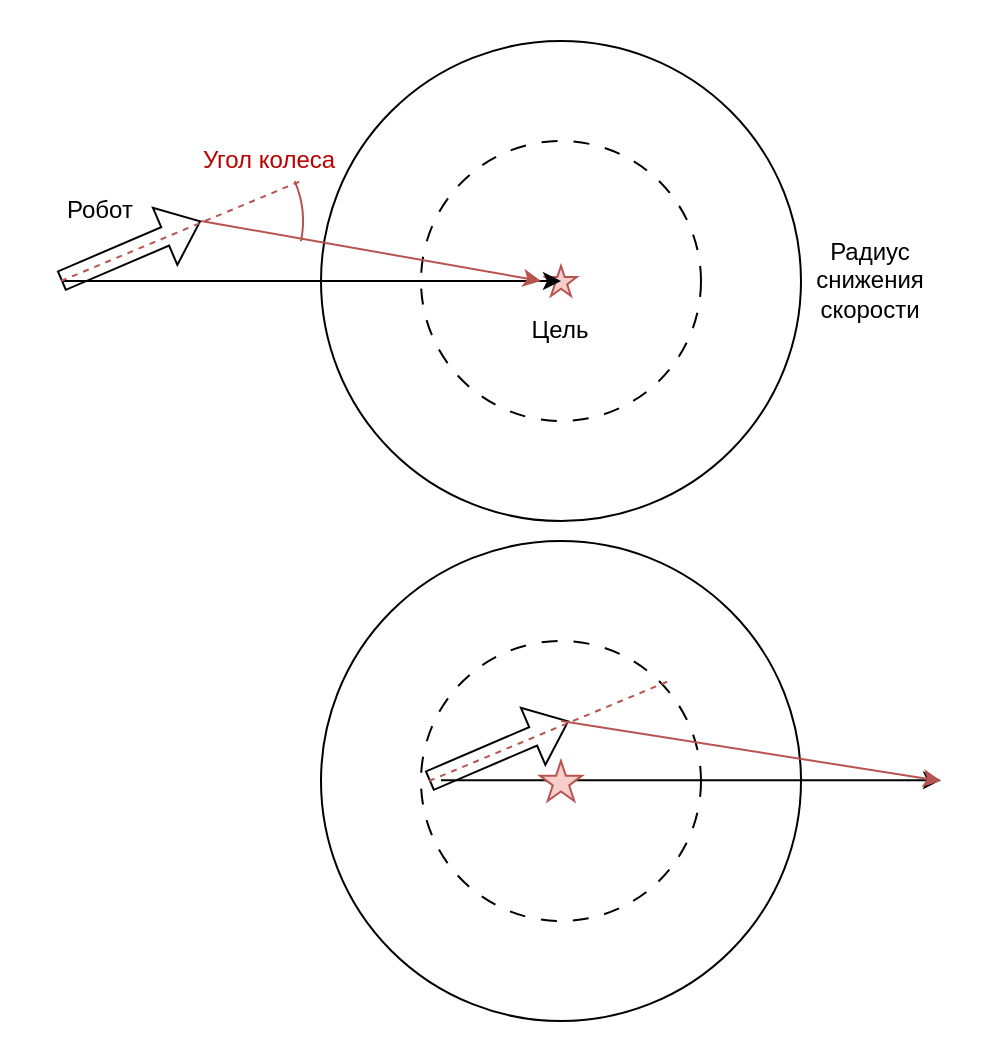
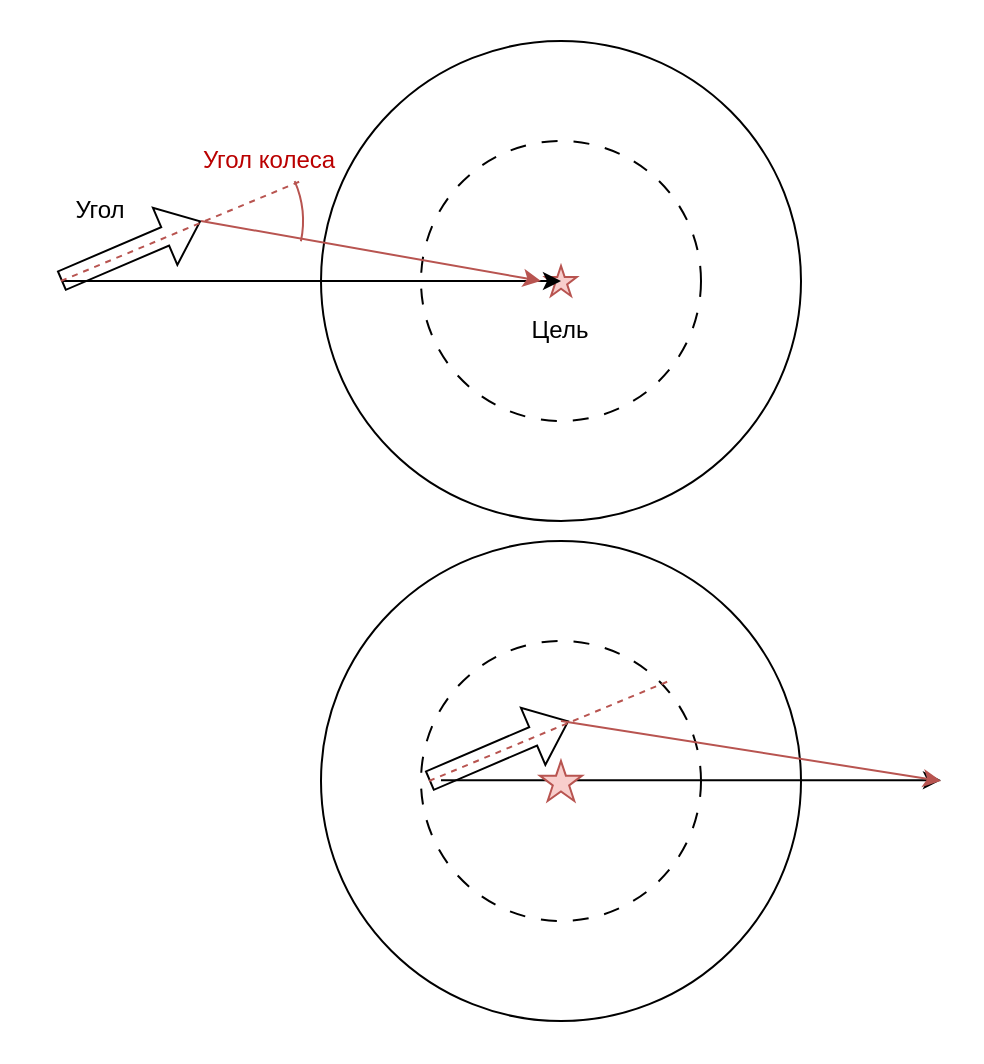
node "Робот": label "Робот" -> "Угол"
node "Радиус снижения скорости": removed
